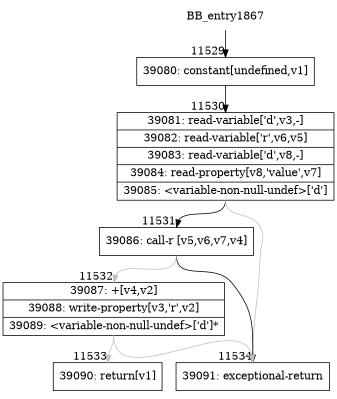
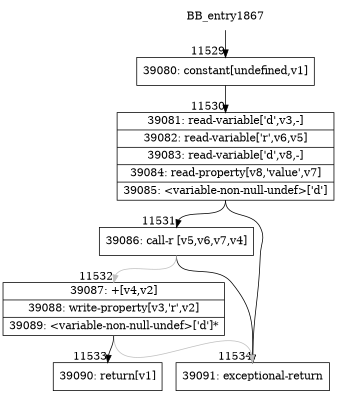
edge "39081: read-variable['d',v3,-]" -> "39091: exceptional-return": color gray -> black
edge "39087: +[v4,v2]" -> "39090: return[v1]": color gray -> black
